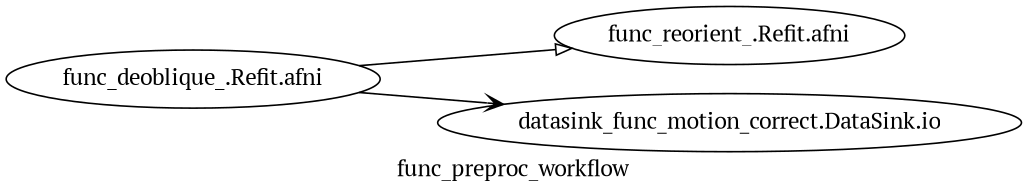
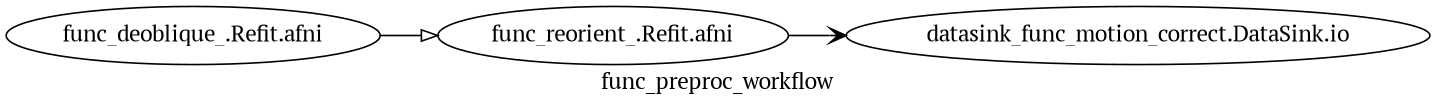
edge "func_deoblique_.Refit.afni" -> "datasink_func_motion_correct.DataSink.io": now "func_reorient_.Refit.afni" -> "datasink_func_motion_correct.DataSink.io"
